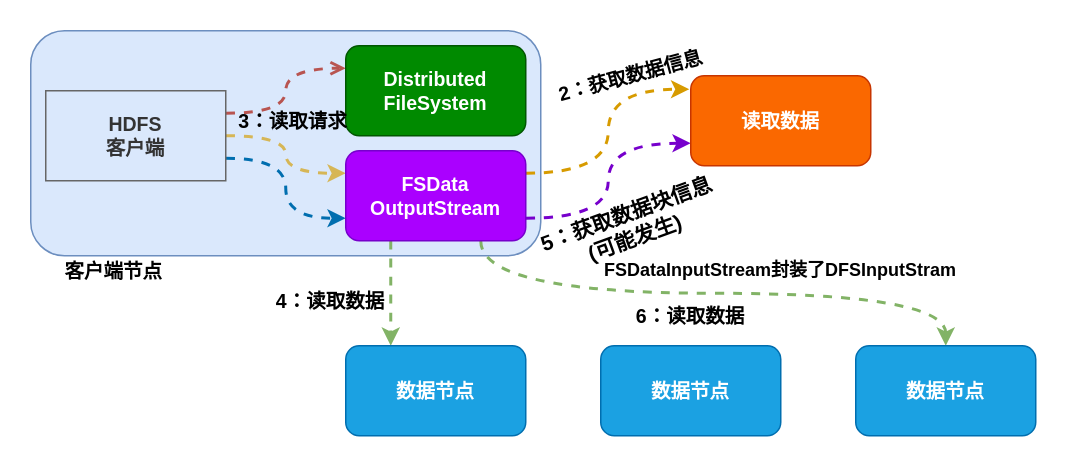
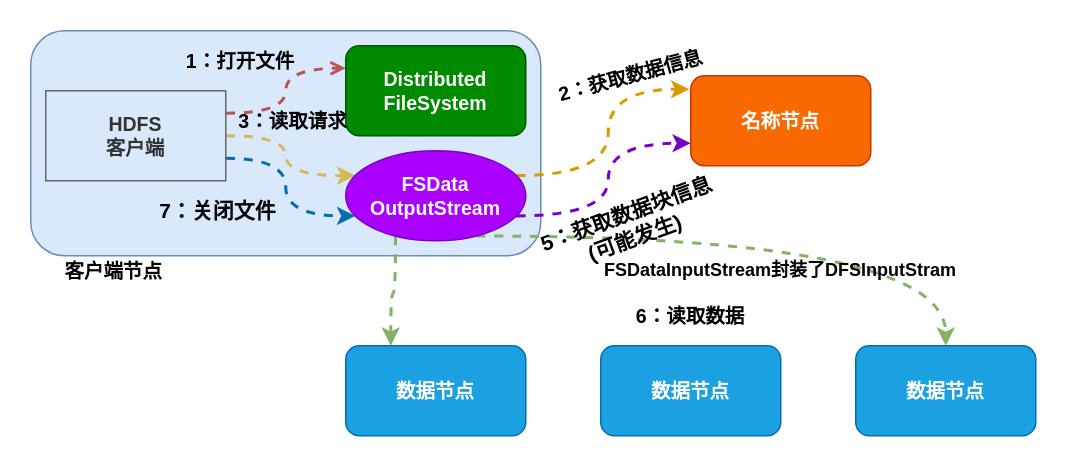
node "1：打开文件": added
node "读取数据": label "读取数据" -> "名称节点"
node "FSData OutputStream": shape rounded rectangle -> ellipse
node "7：关闭文件": added
node "4：读取数据": removed
